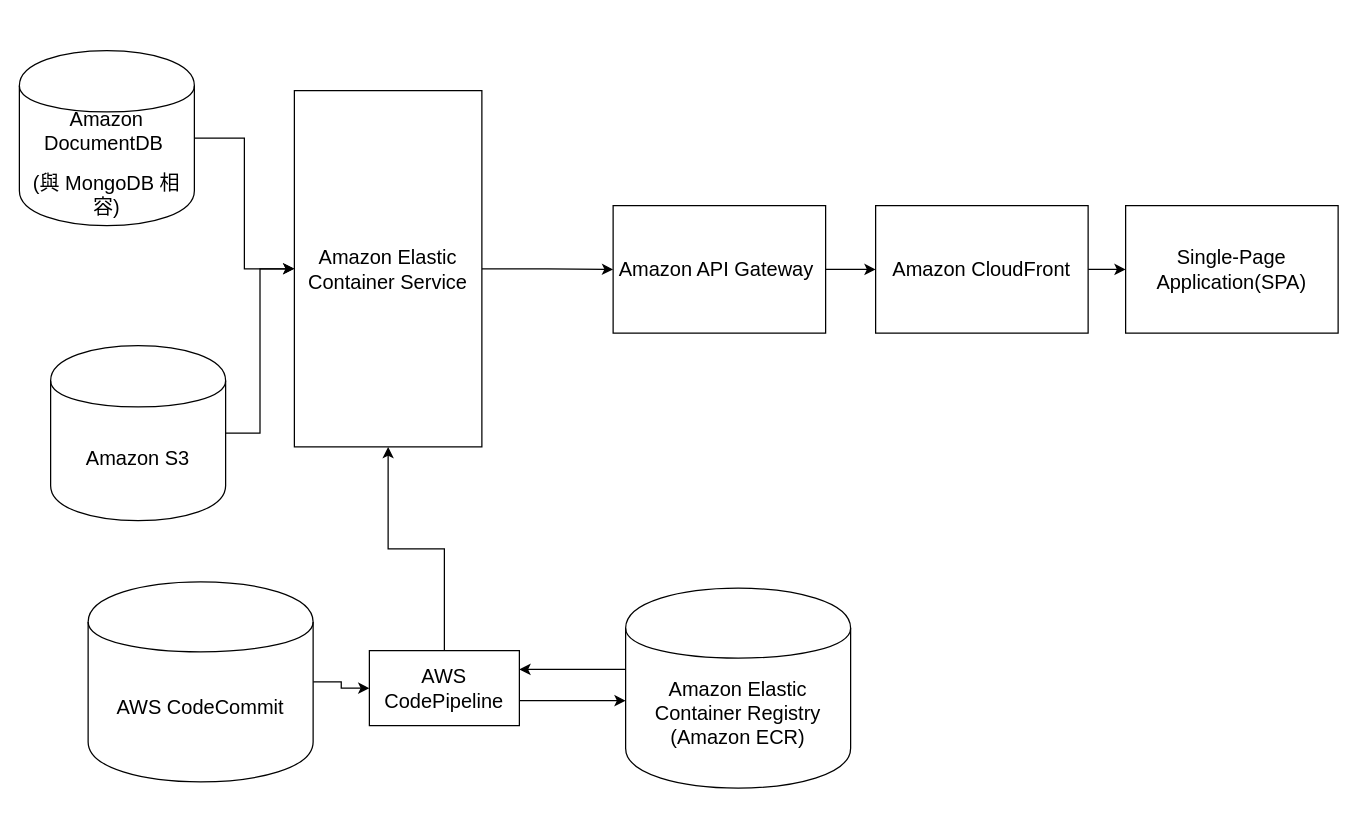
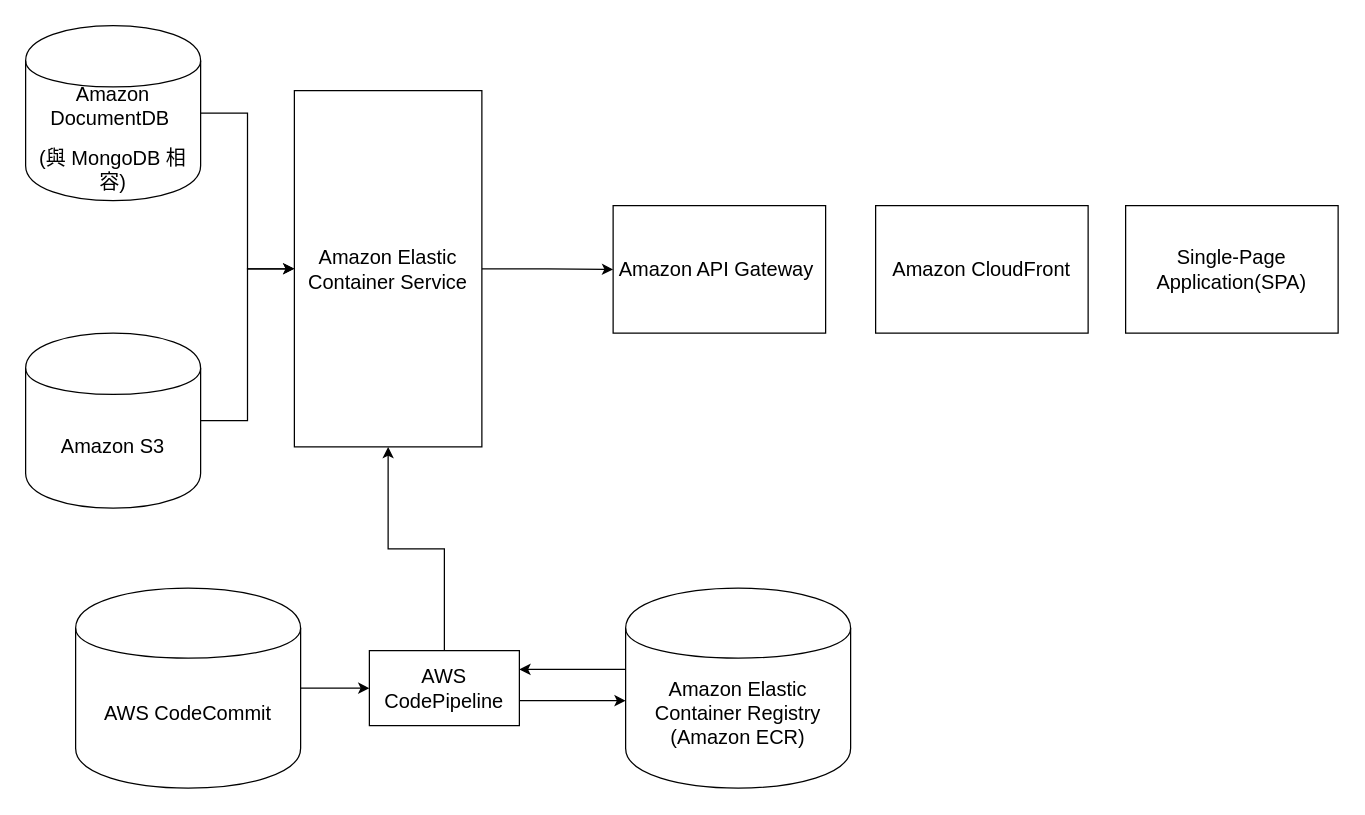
node "Amazon DocumentDB (與 MongoDB 相容)": moved (107, 138) -> (113, 113)
edge "Amazon API Gateway" -> "Amazon CloudFront": removed
edge "Amazon CloudFront" -> "Single-Page Application(SPA)": removed
node "Amazon S3": moved (138, 433) -> (113, 421)
node "AWS CodeCommit": moved (201, 682) -> (188, 688)
